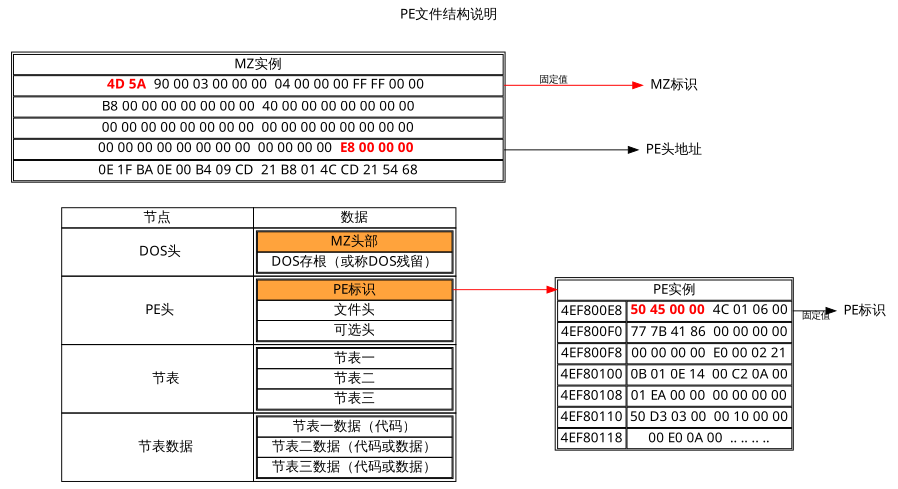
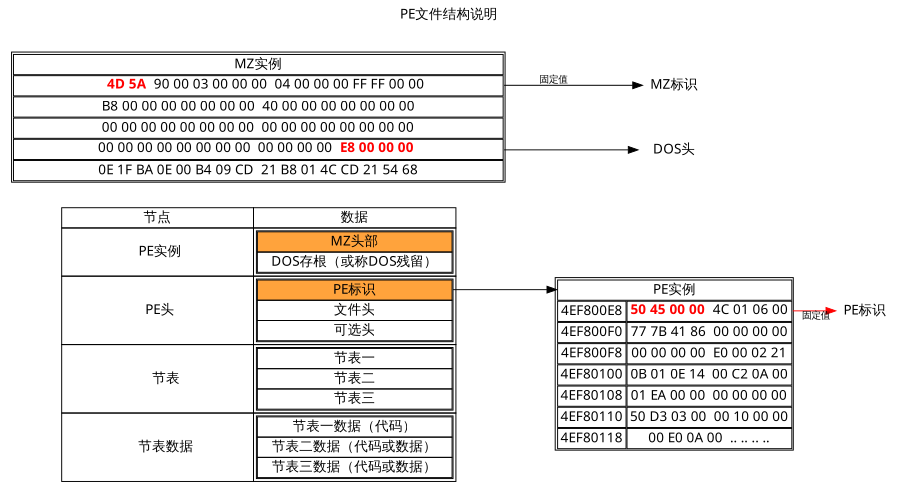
edge "MZ实例" -> "MZ标识": color red -> black
node "PE头地址": label "PE头地址" -> "DOS头"
node "节点": text "DOS头" -> "PE实例"
edge "节点" -> "PE实例": color red -> black
edge "PE实例" -> "PE标识": color black -> red
